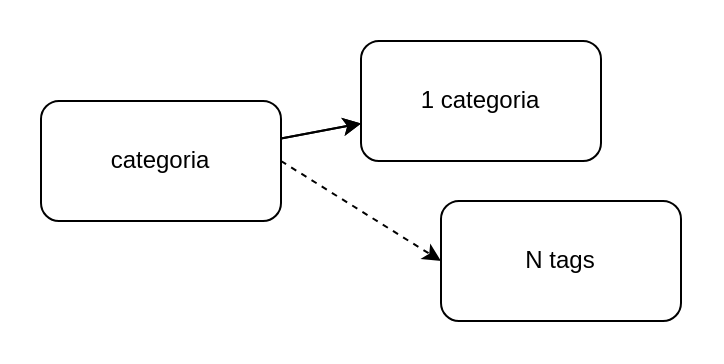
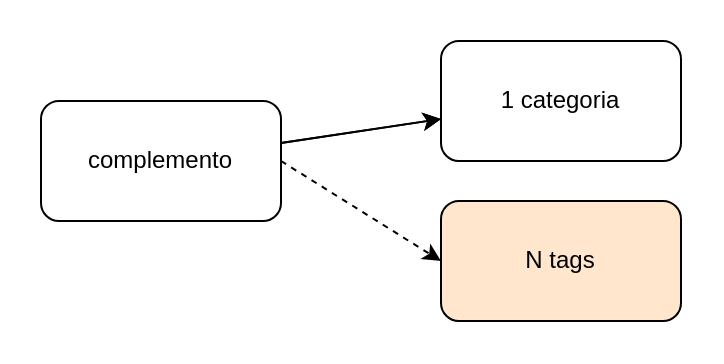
node "1 categoria": moved (481, 101) -> (561, 101)
node "categoria": label "categoria" -> "complemento"
node "N tags": fillcolor #ffffff -> #ffe6cc
